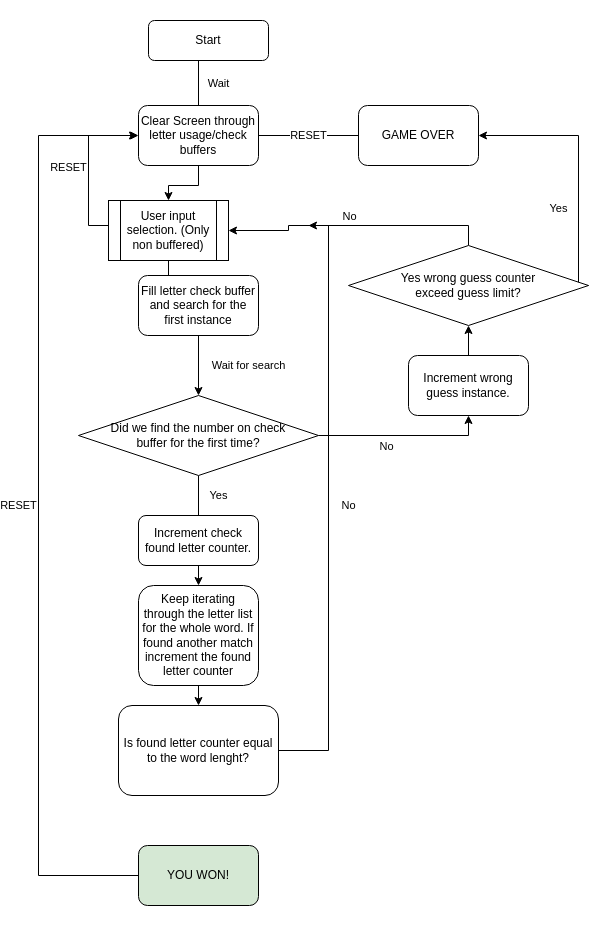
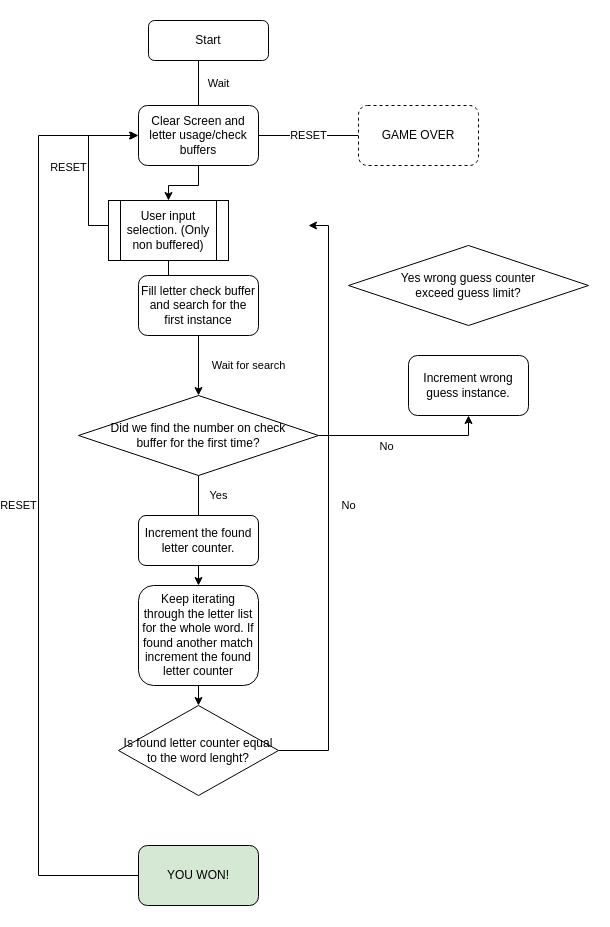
node "Clear Screen through letter usage/check buffers": label "Clear Screen through letter usage/check buffers" -> "Clear Screen and letter usage/check buffers"
node "GAME OVER": style solid -> dashed
edge "Yes wrong guess counter exceed guess limit?" -> "GAME OVER": removed, label "Yes"
edge "Yes wrong guess counter exceed guess limit?" -> "User input selection. (Only non buffered)": removed, label "No"
edge "Increment wrong guess instance." -> "Yes wrong guess counter exceed guess limit?": removed
node "Increment check found letter counter.": label "Increment check found letter counter." -> "Increment the found letter counter."
node "Is found letter counter equal to the word lenght?": shape rounded rectangle -> diamond
